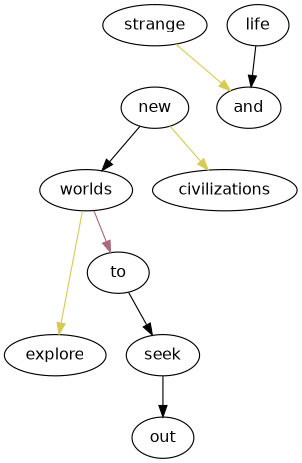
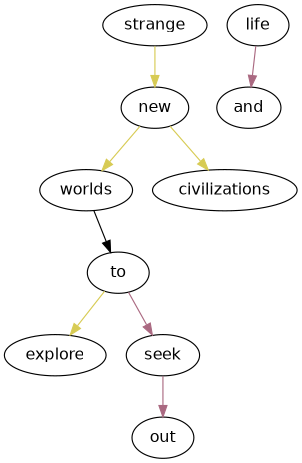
edge "life" -> "and": color black -> #aa6981
edge "strange" -> "and": now "strange" -> "new"
edge "new" -> "worlds": color black -> #d7cb54
edge "worlds" -> "to": color #aa6981 -> black
edge "worlds" -> "explore": now "to" -> "explore"
edge "to" -> "seek": color black -> #aa6981
edge "seek" -> "out": color black -> #aa6981
